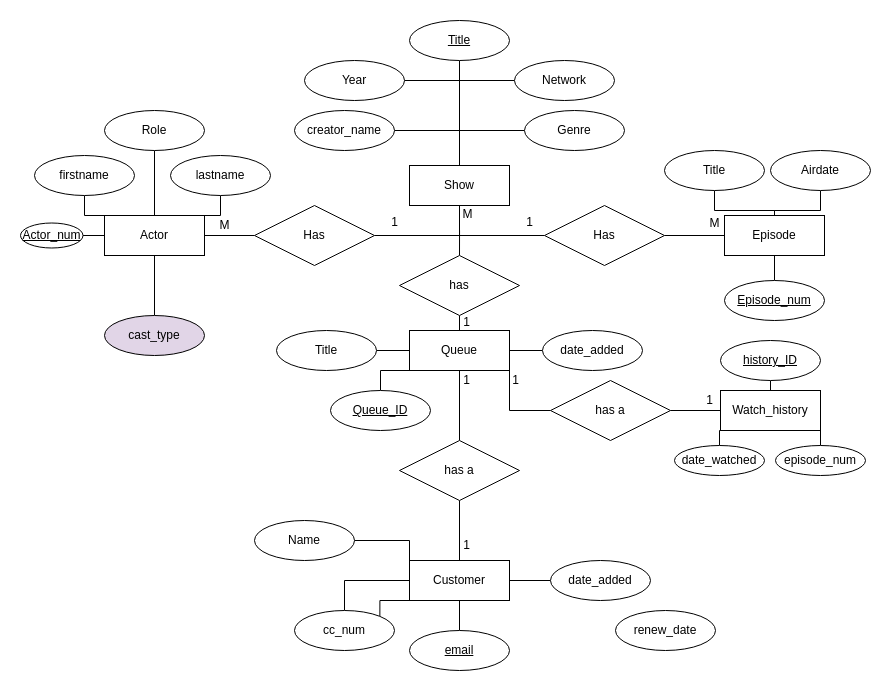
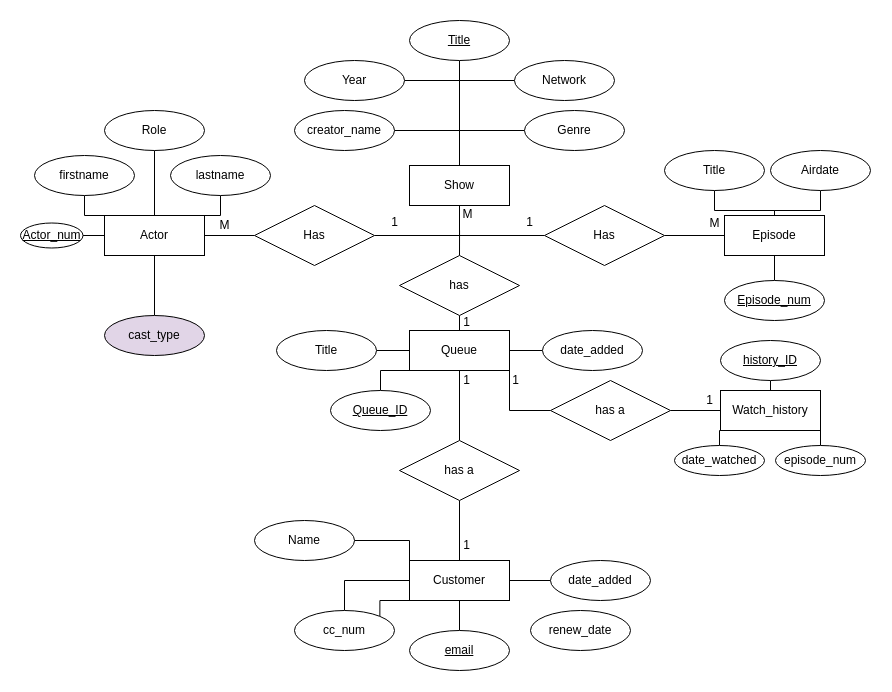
node "renew_date": moved (666, 631) -> (581, 631)
